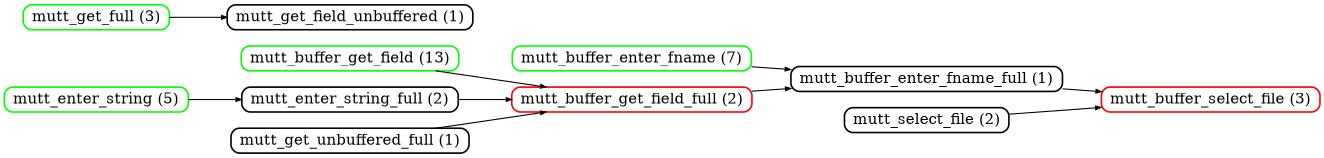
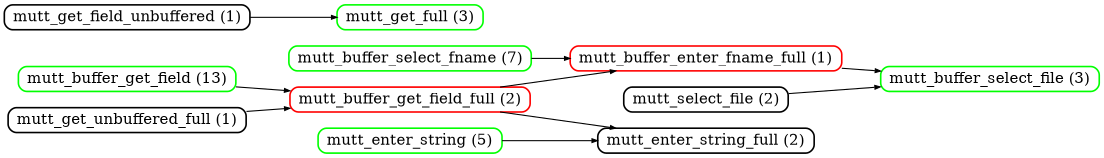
edge "mutt_get_full (3)" -> "mutt_get_field_unbuffered (1)": reversed
node "mutt_buffer_enter_fname (7)": label "mutt_buffer_enter_fname (7)" -> "mutt_buffer_select_fname (7)"
node "mutt_buffer_enter_fname_full (1)": color black -> red
edge "mutt_enter_string_full (2)" -> "mutt_buffer_get_field_full (2)": reversed
node "mutt_buffer_select_file (3)": color red -> #00ff00
